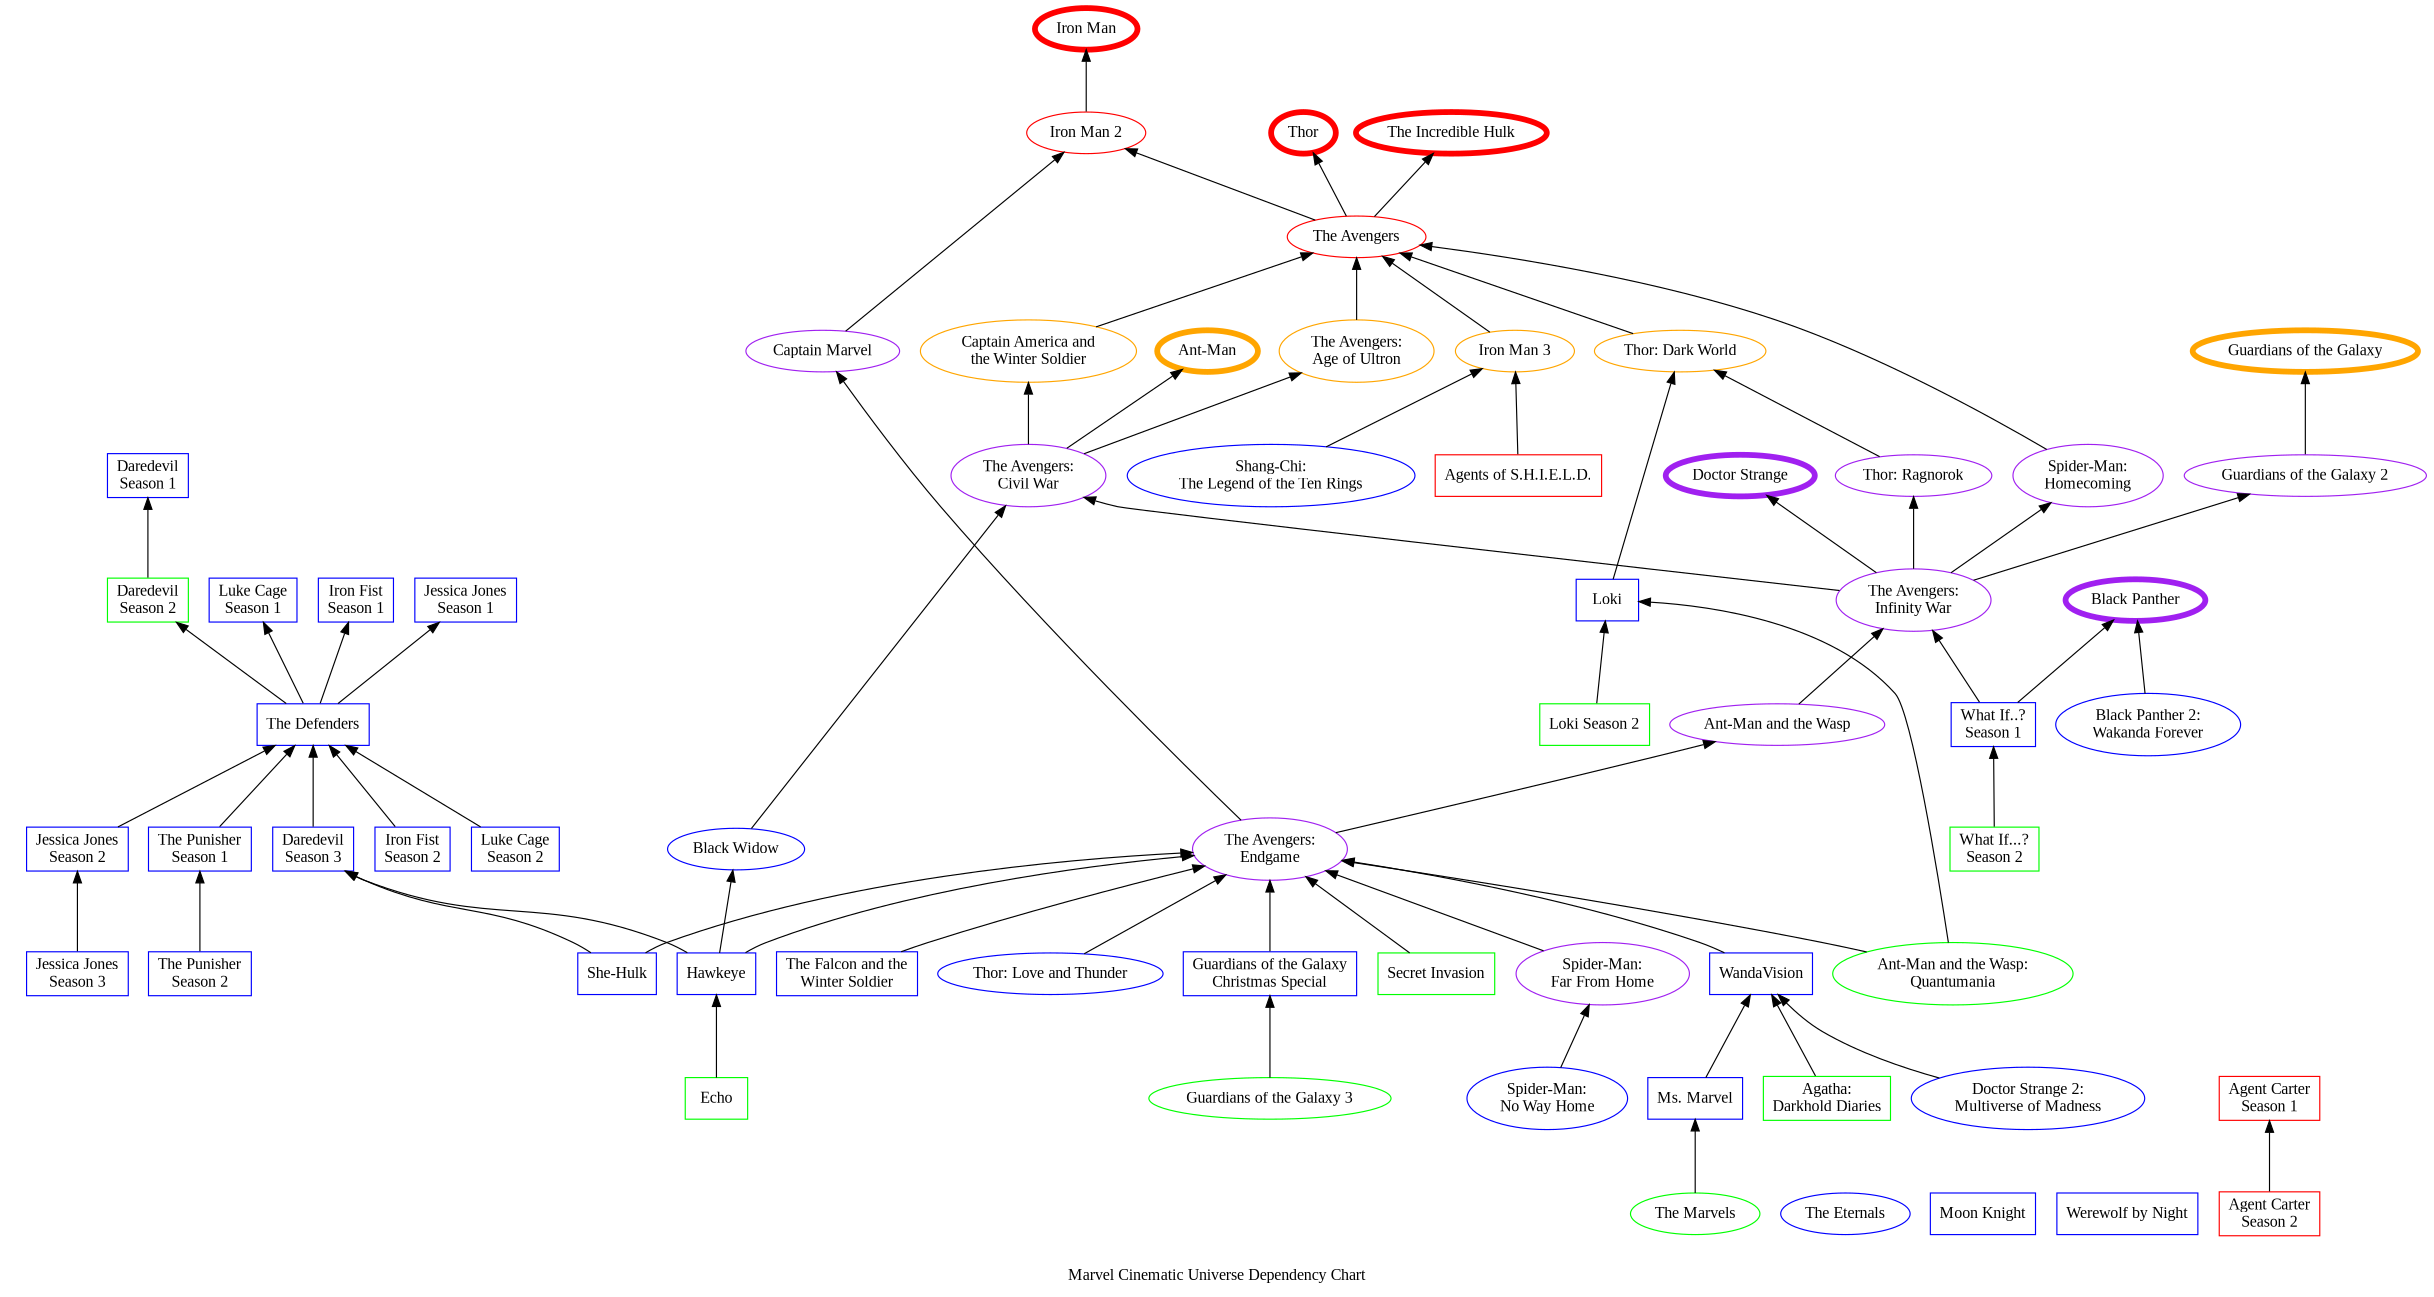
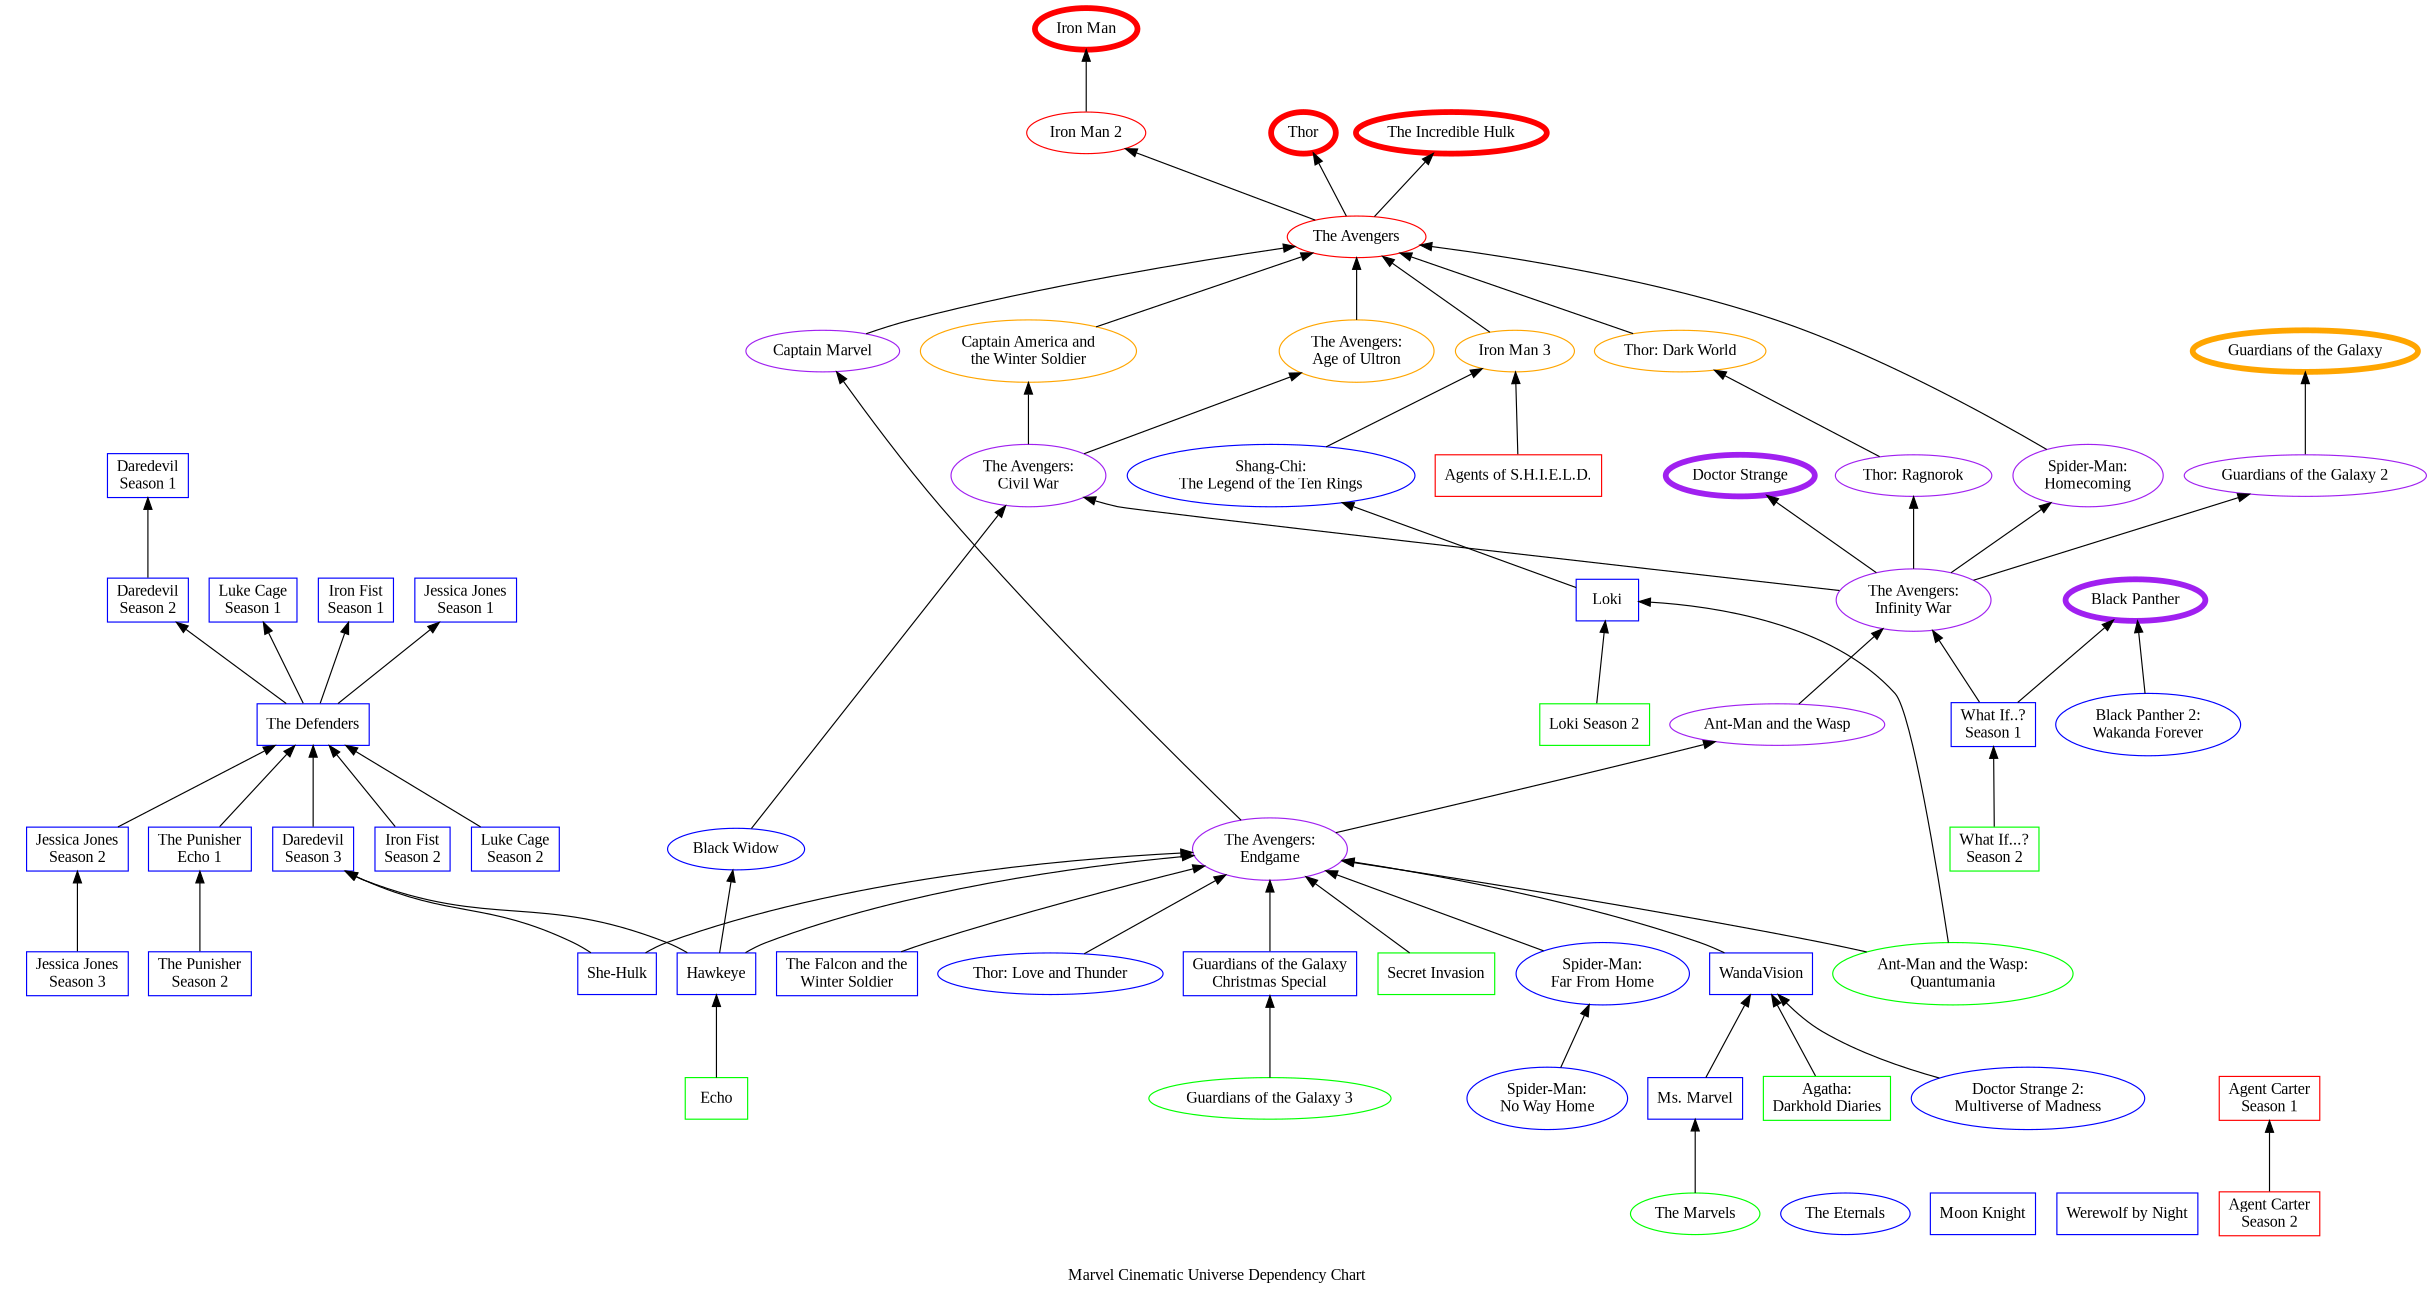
edge "Captain Marvel" -> "Iron Man 2": now "Captain Marvel" -> "The Avengers"
node "Ant-Man": removed
edge "Loki" -> "Thor: Dark World": now "Loki" -> "Shang-Chi: The Legend of the Ten Rings"
node "Daredevil Season 2": color green -> blue
node "The Punisher Season 1": label "The Punisher Season 1" -> "The Punisher Echo 1"
node "Spider-Man: Far From Home": color purple -> blue
